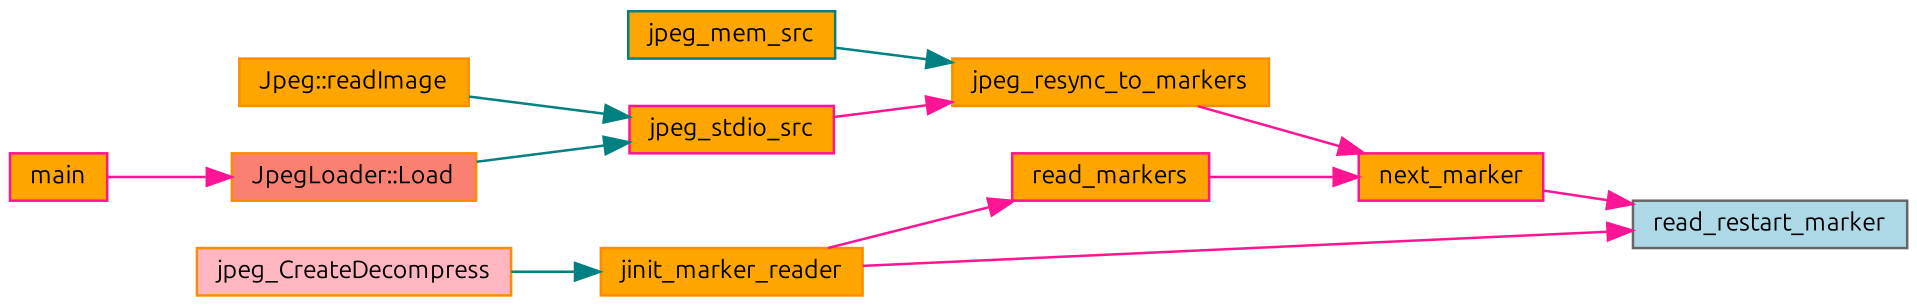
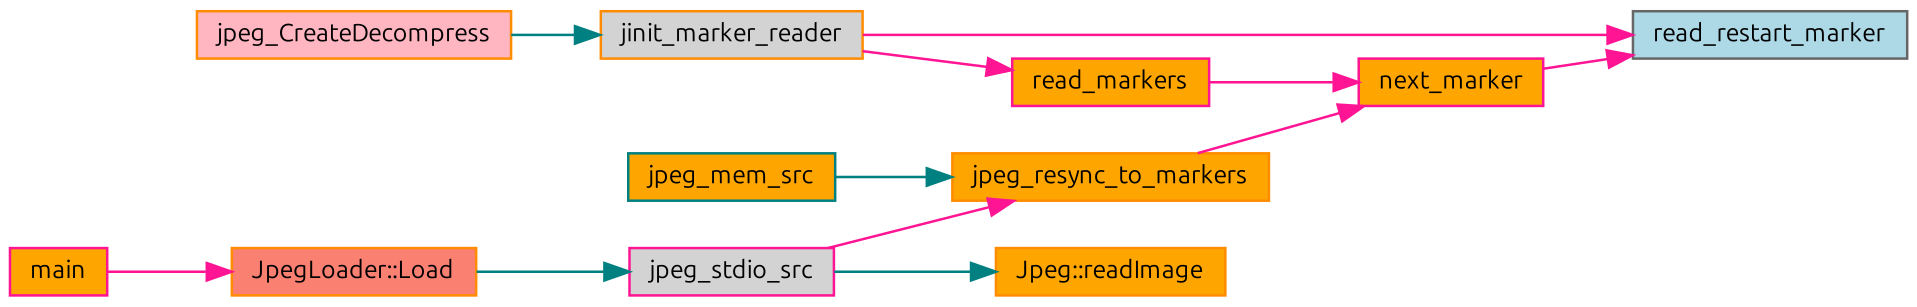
edge "Jpeg::readImage" -> "jpeg_stdio_src": reversed
node "jpeg_stdio_src": fillcolor orange -> lightgrey
node "jinit_marker_reader": fillcolor orange -> lightgrey
